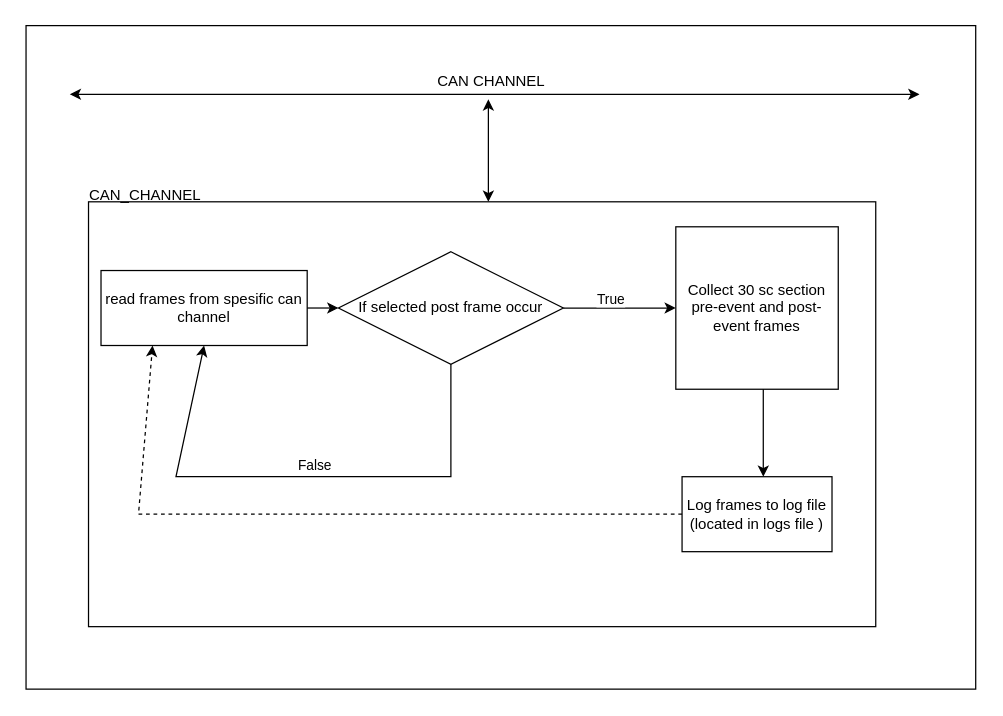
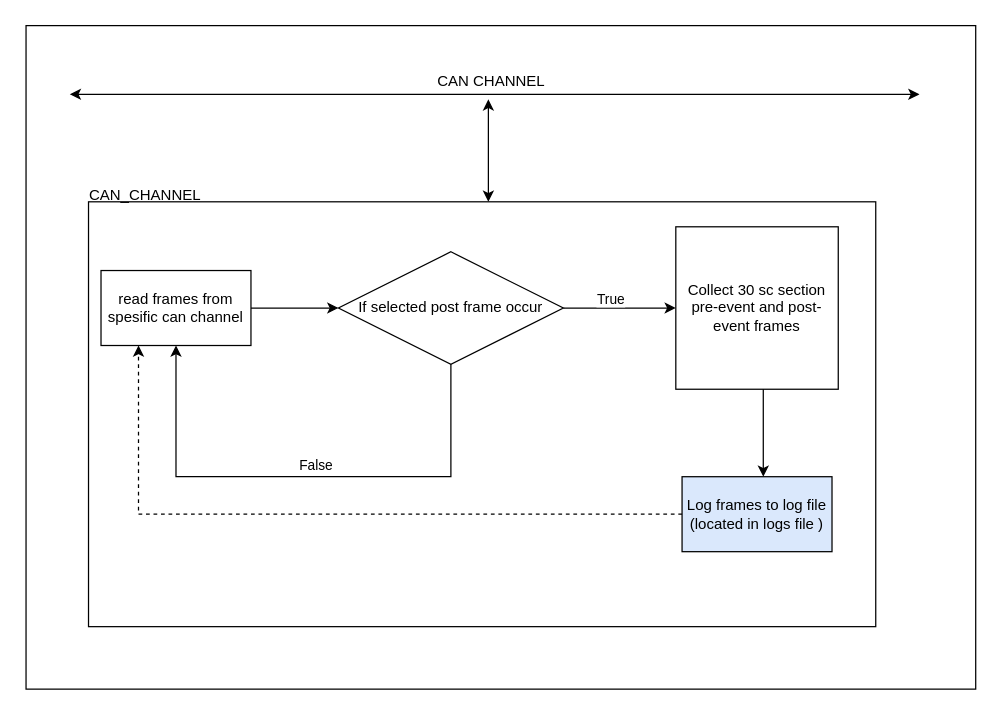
node "read frames from spesific can channel": size 206x75 -> 150x75
node "Log frames to log file (located in logs file )": fillcolor #ffffff -> #dae8fc
